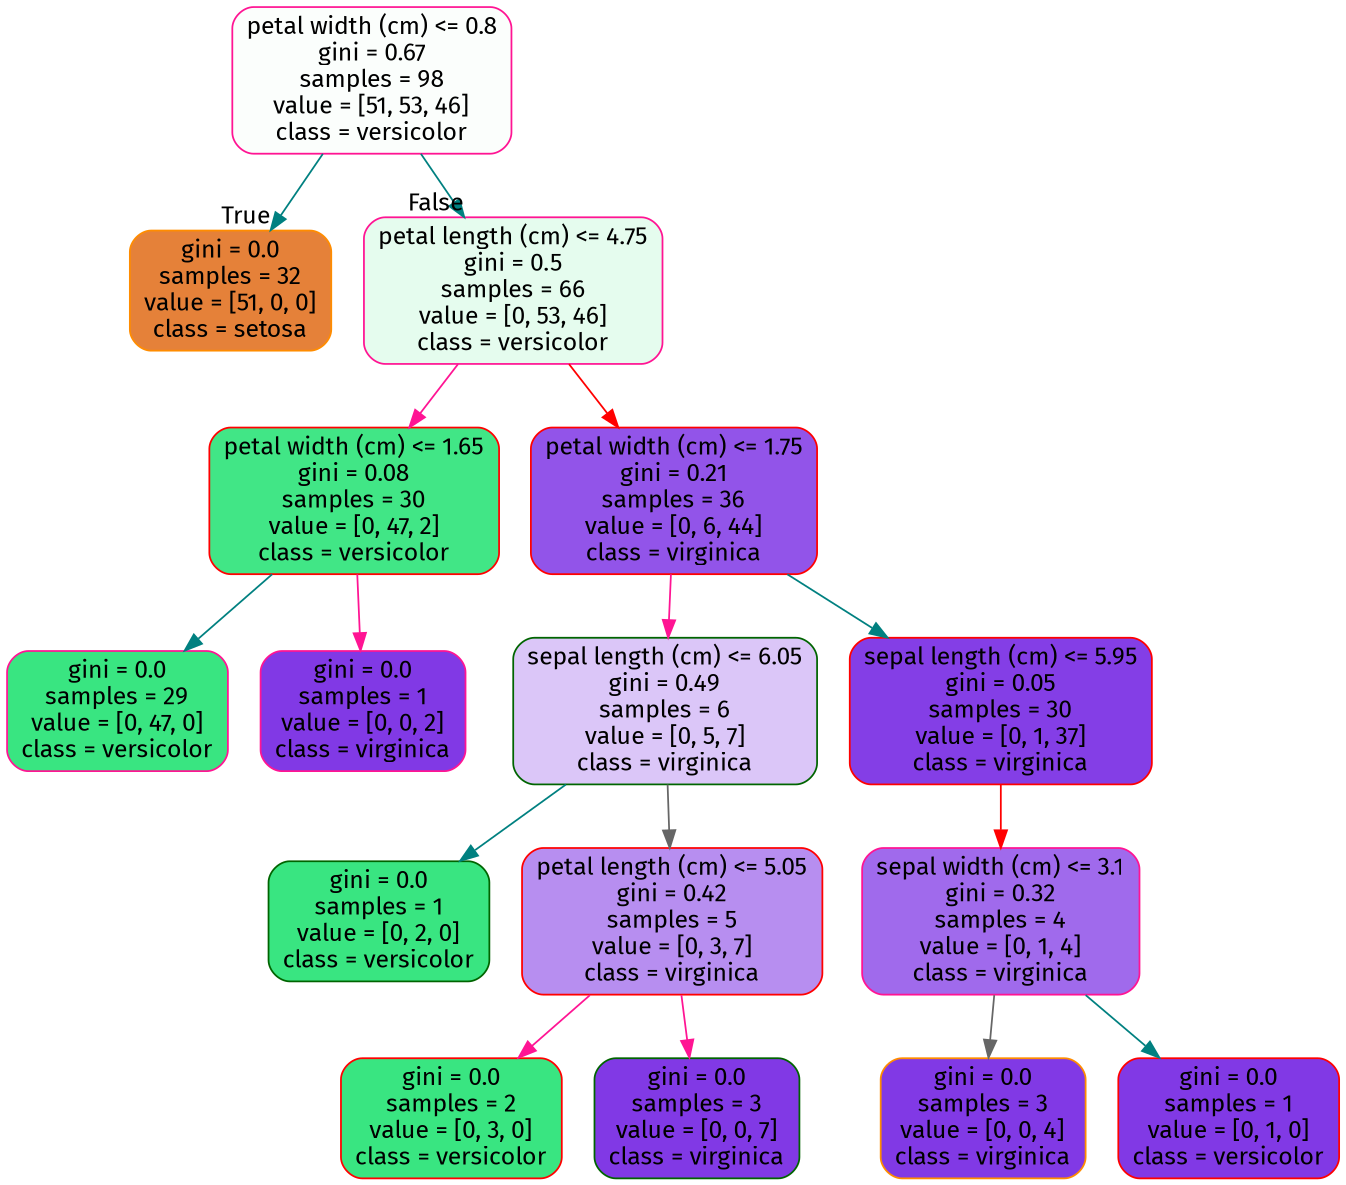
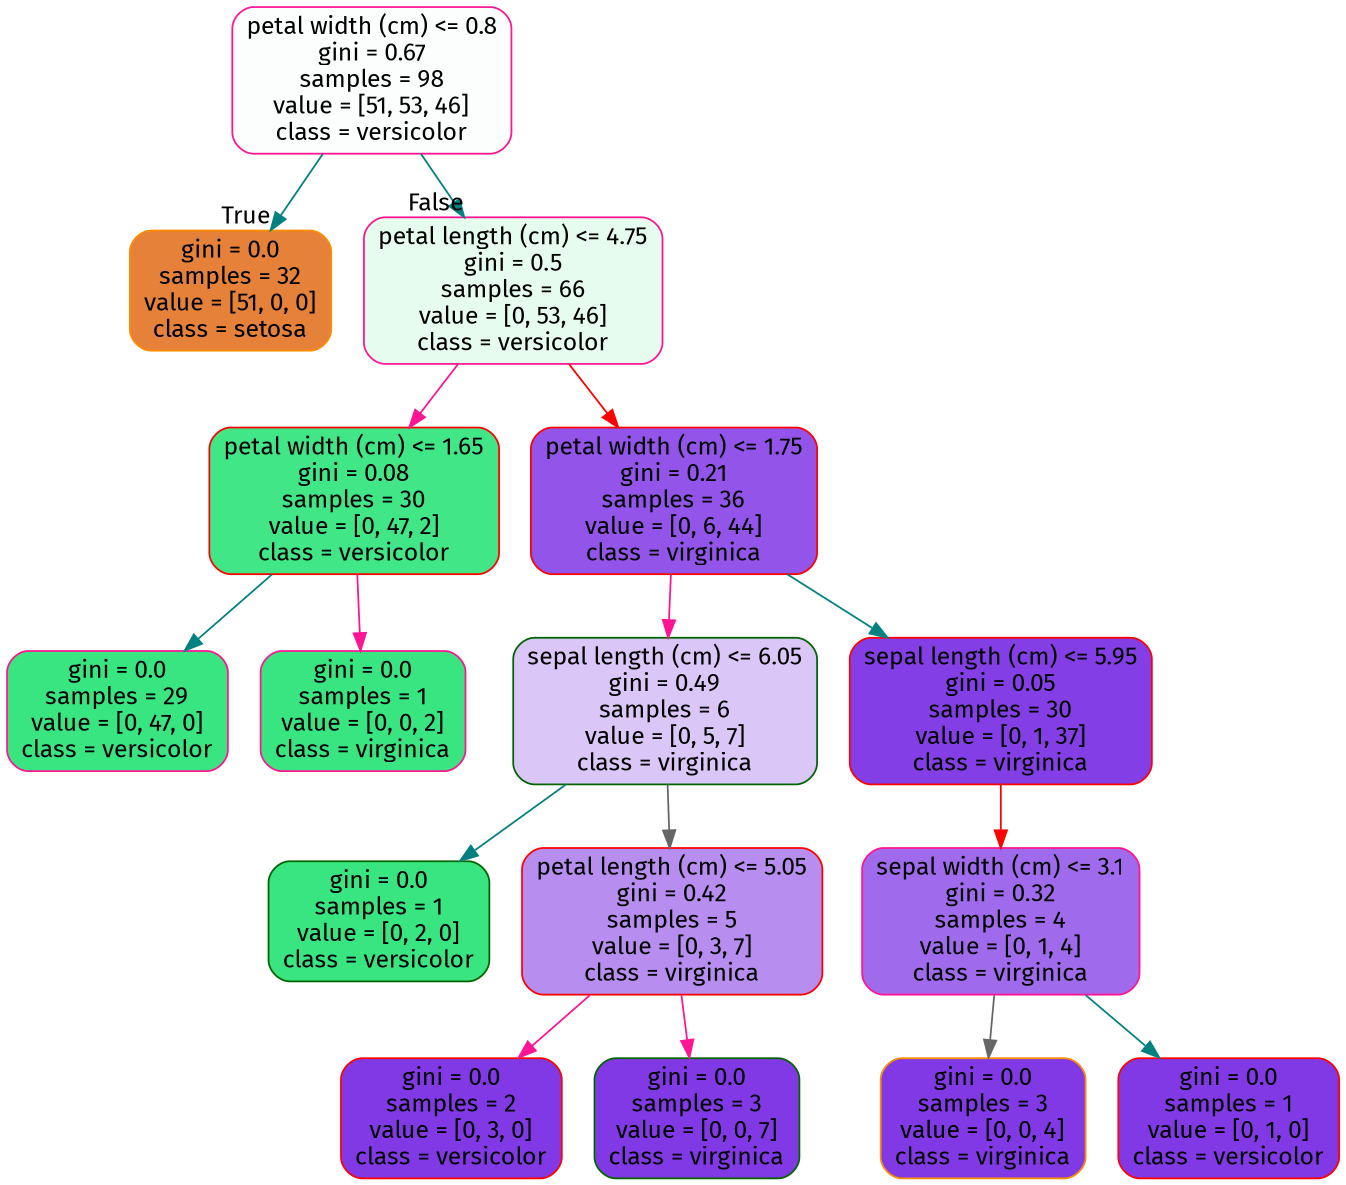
node "gini = 0.0 samples = 1 value = [0, 0, 2] class = virginica": fillcolor #8139e5 -> #39e581
node "gini = 0.0 samples = 2 value = [0, 3, 0] class = versicolor": fillcolor #39e581 -> #8139e5
